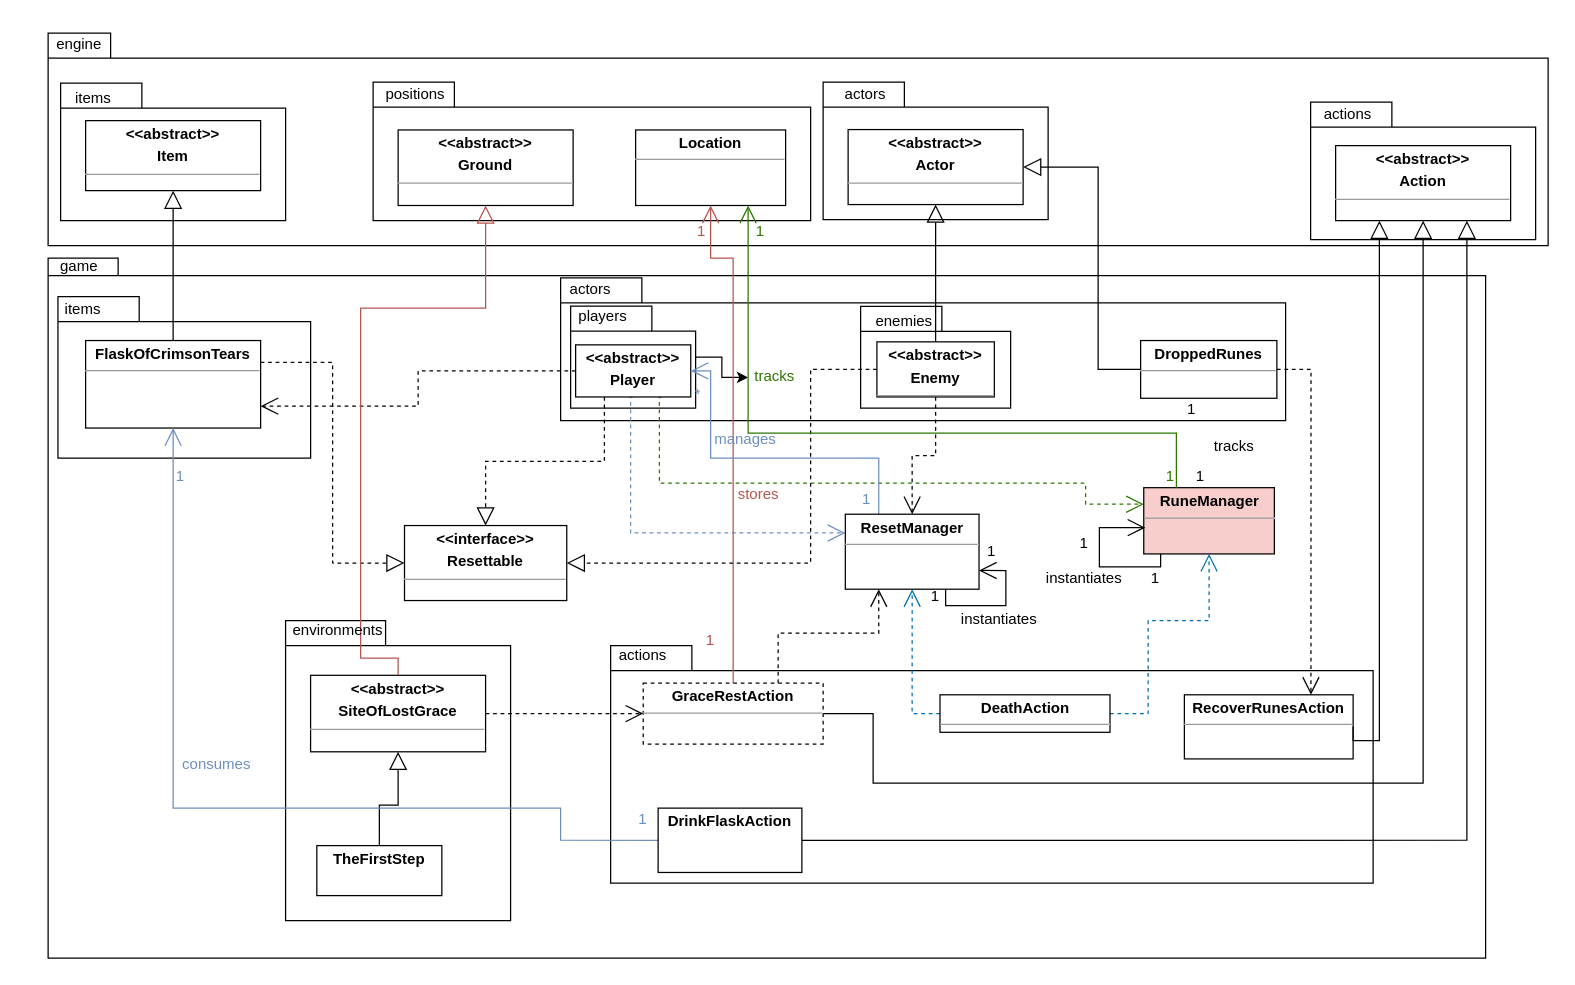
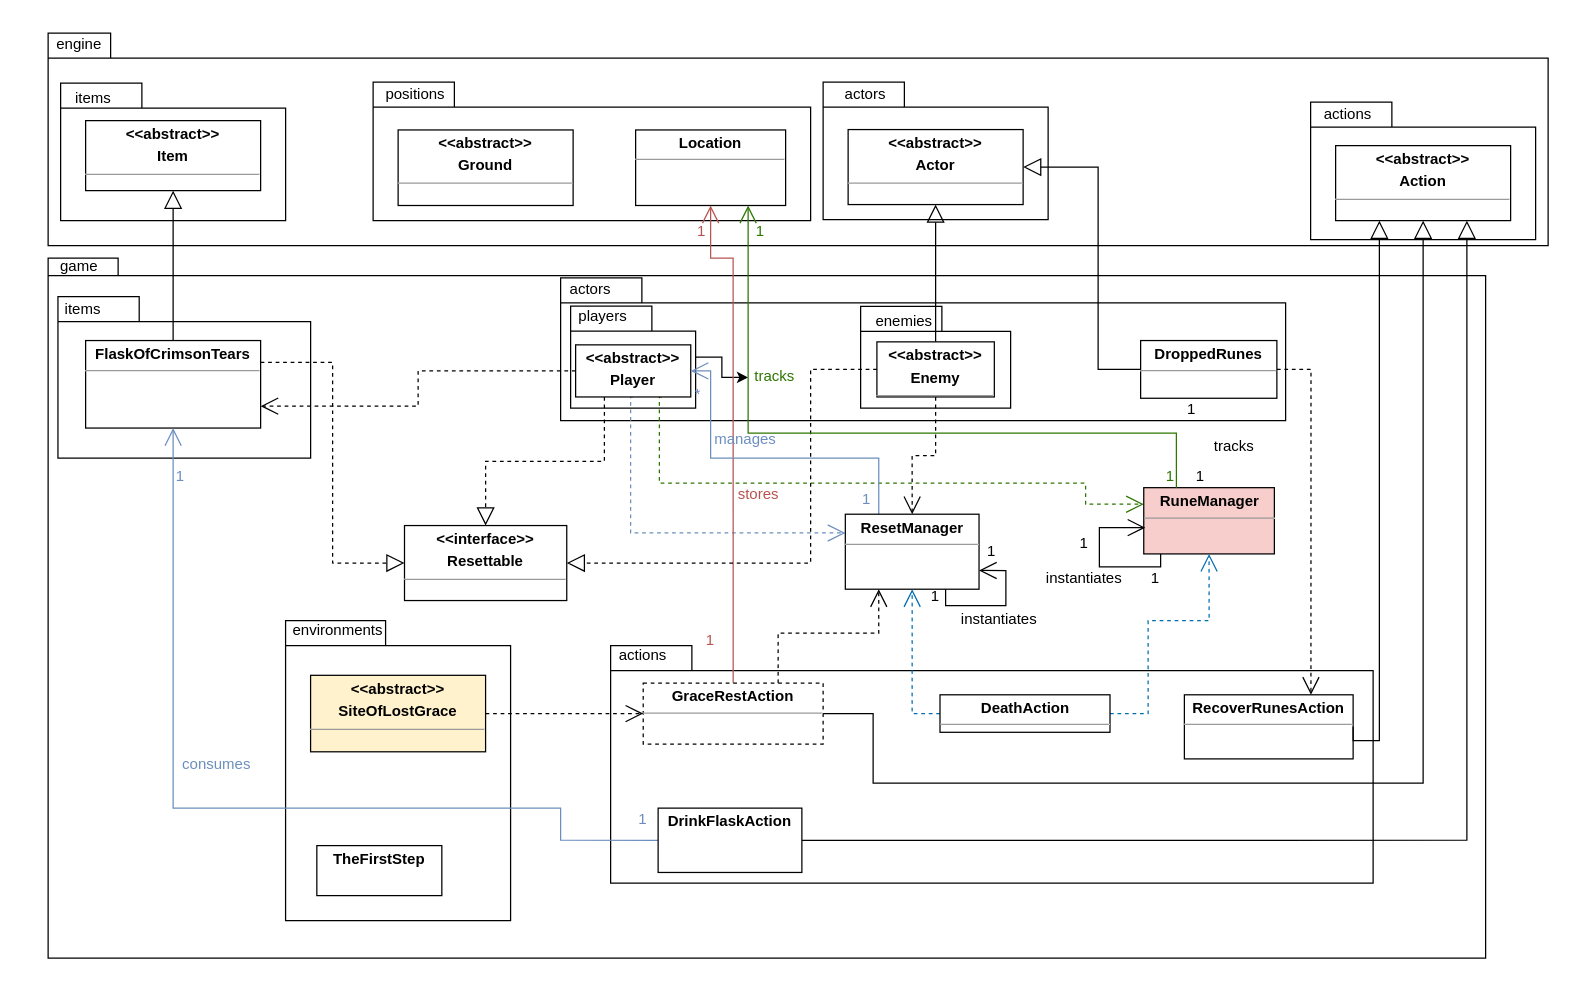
edge "<<abstract>> SiteOfLostGrace" -> "<<abstract>> Ground": removed
node "<<abstract>> SiteOfLostGrace": fillcolor #ffffff -> #fff2cc
edge "TheFirstStep" -> "<<abstract>> SiteOfLostGrace": removed
